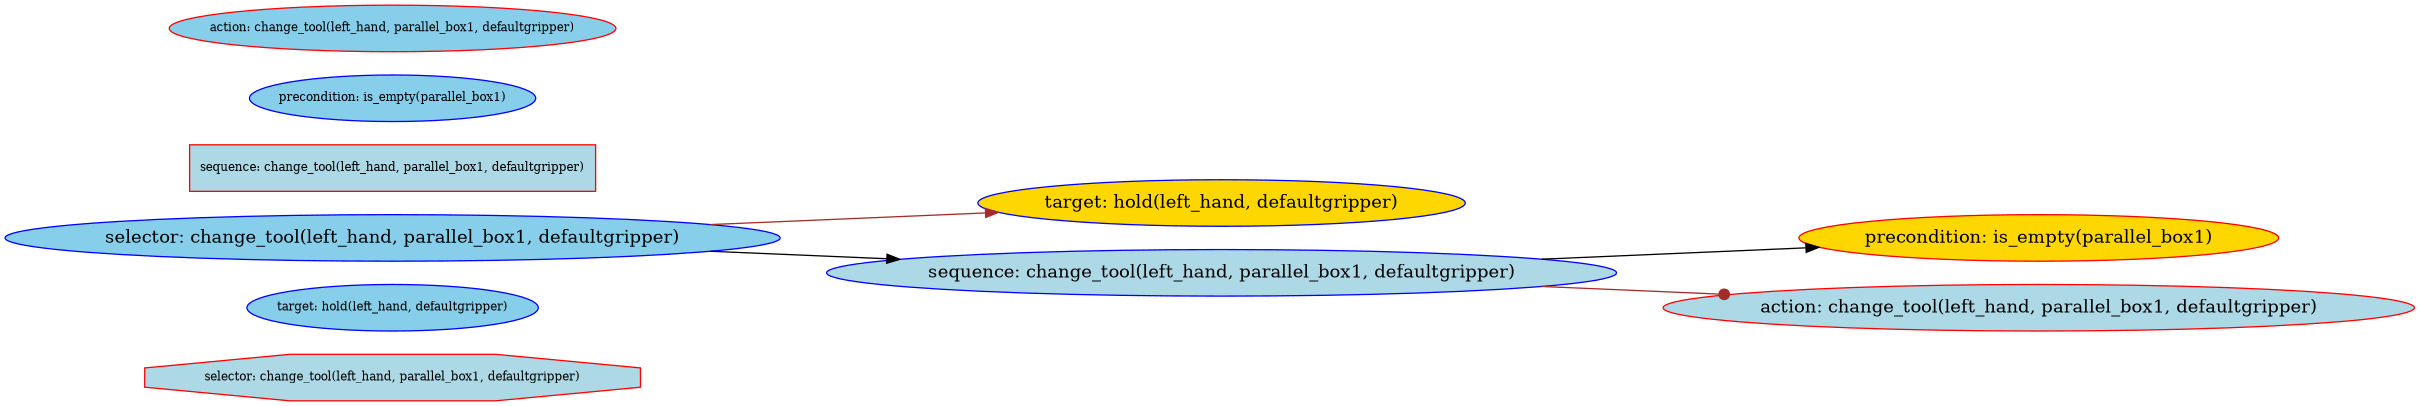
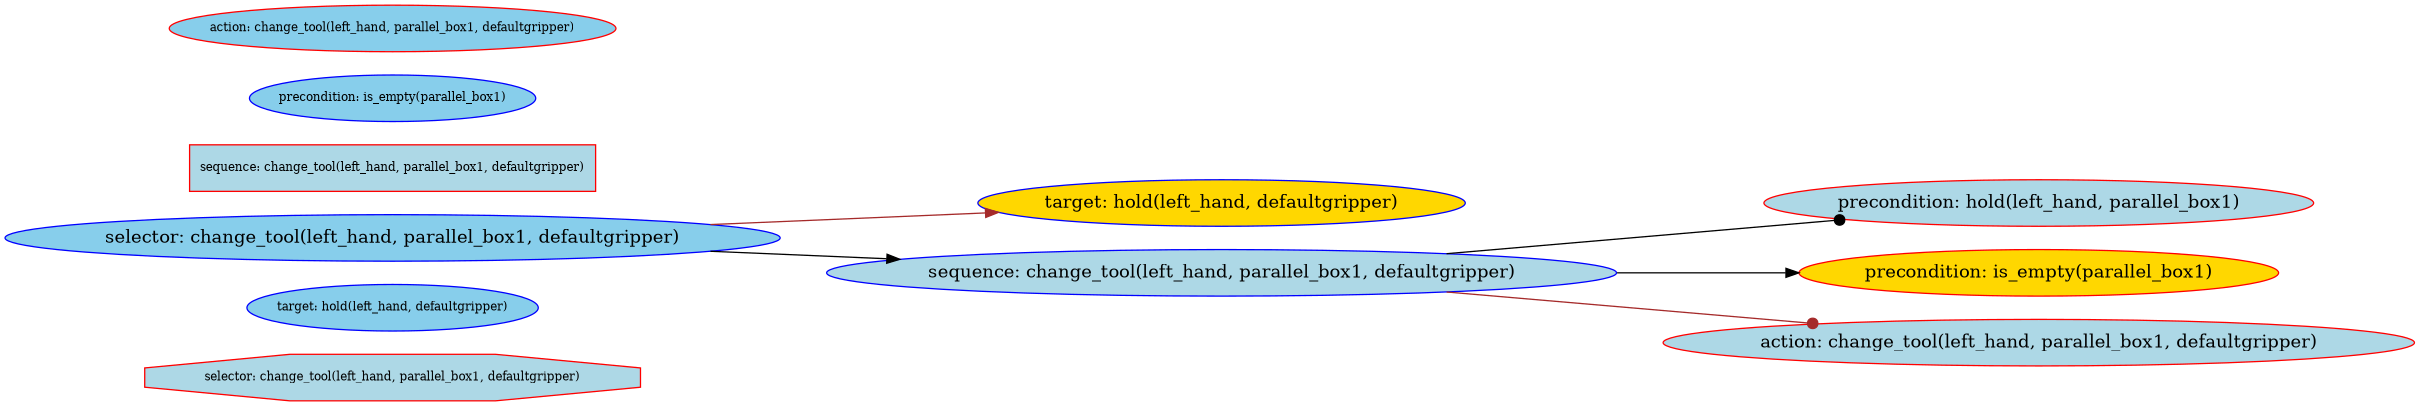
node "precondition: hold(left_hand, parallel_box1)": added
